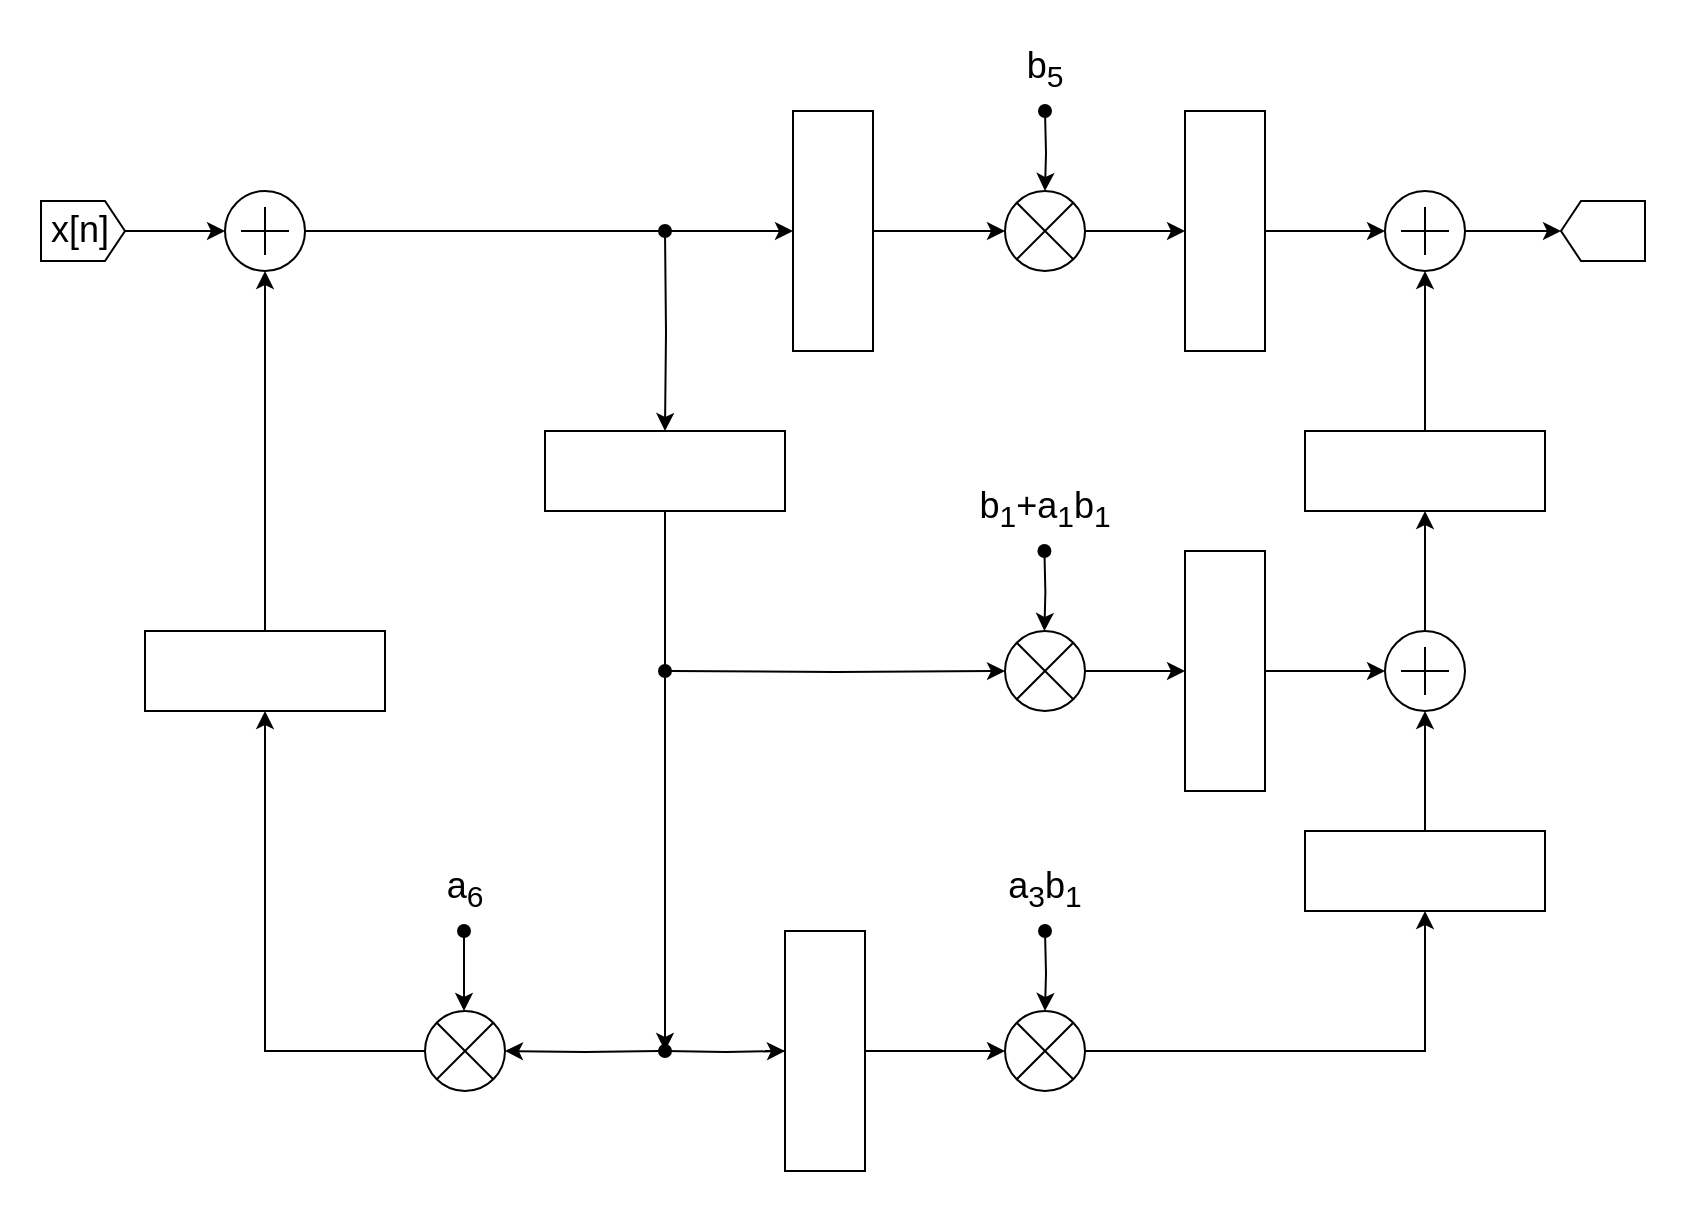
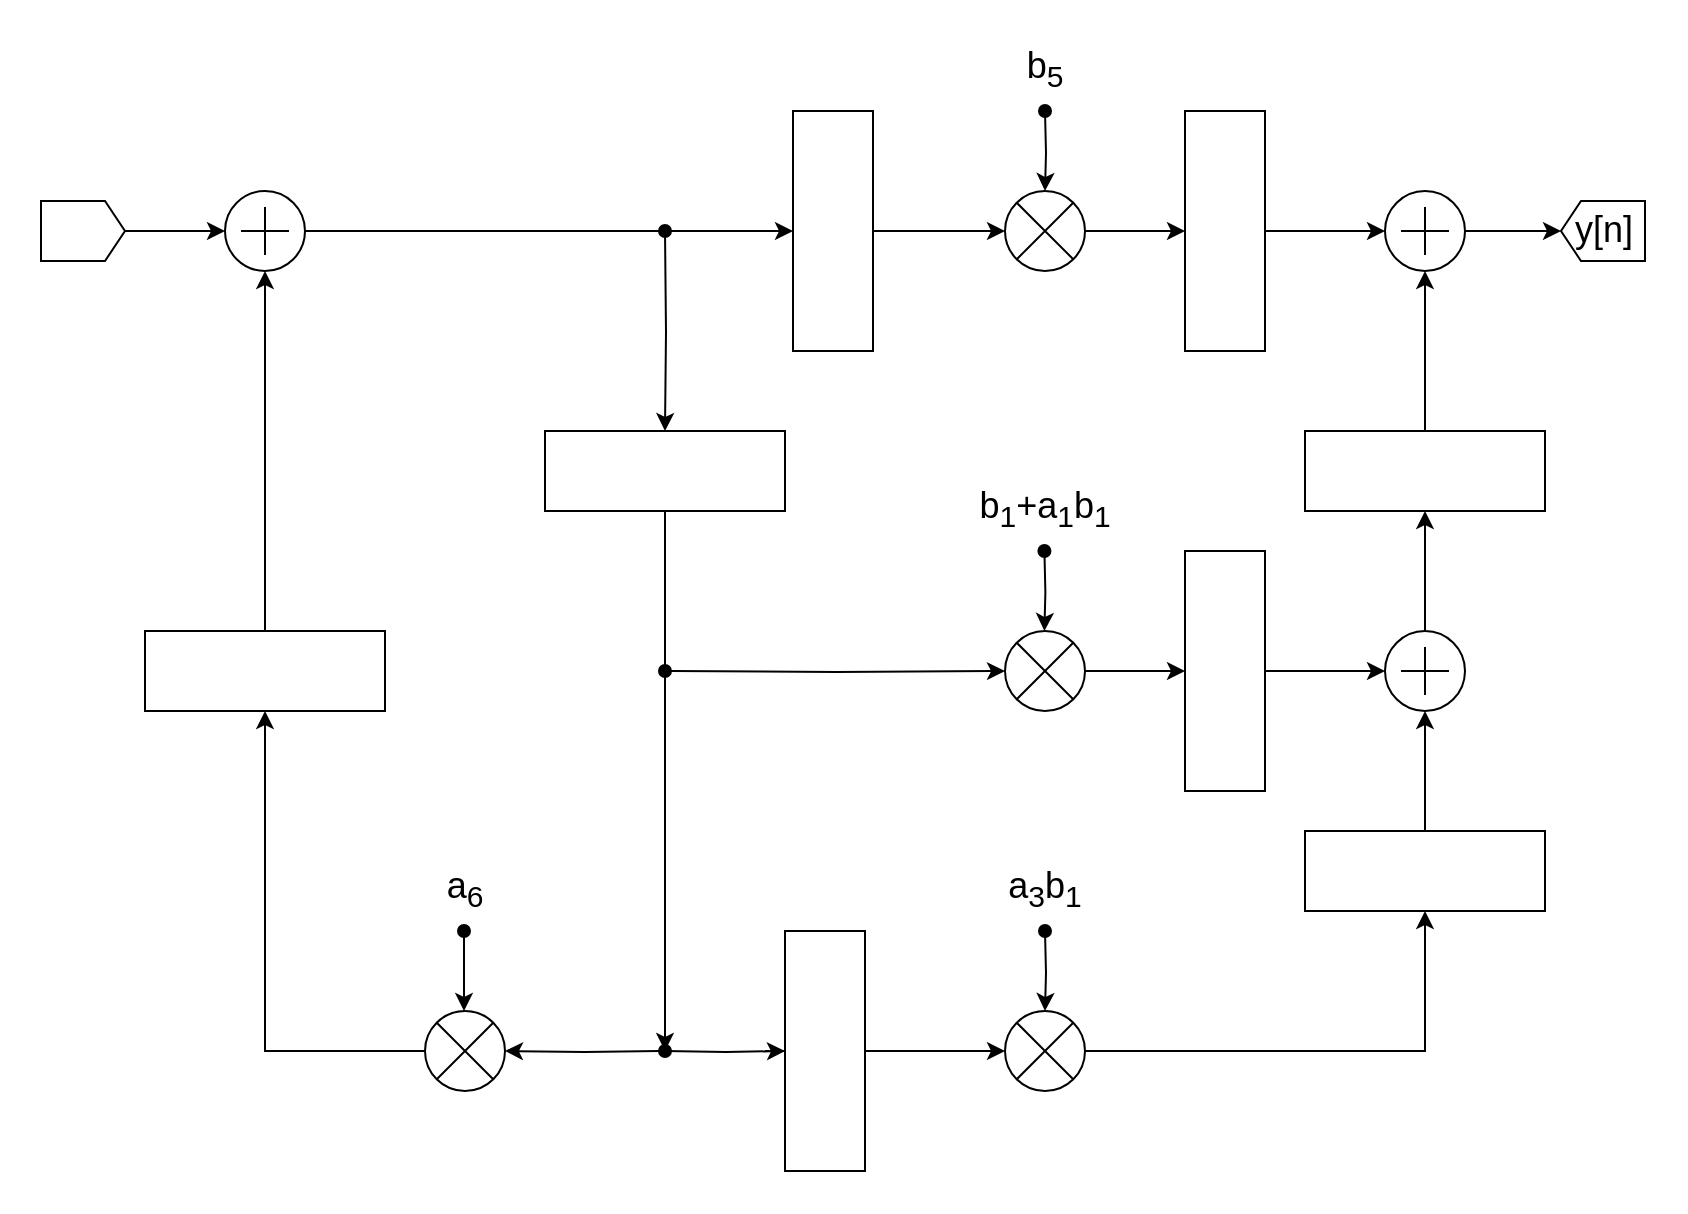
node "x[n]": removed
node "y[n]": added
